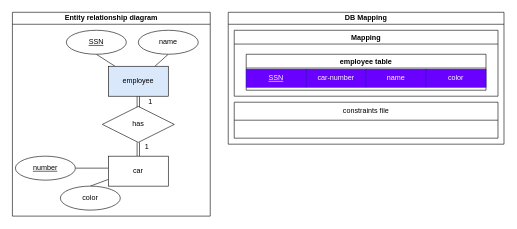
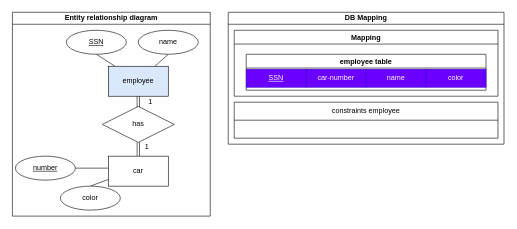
node "constraints file": label "constraints file" -> "constraints employee"
